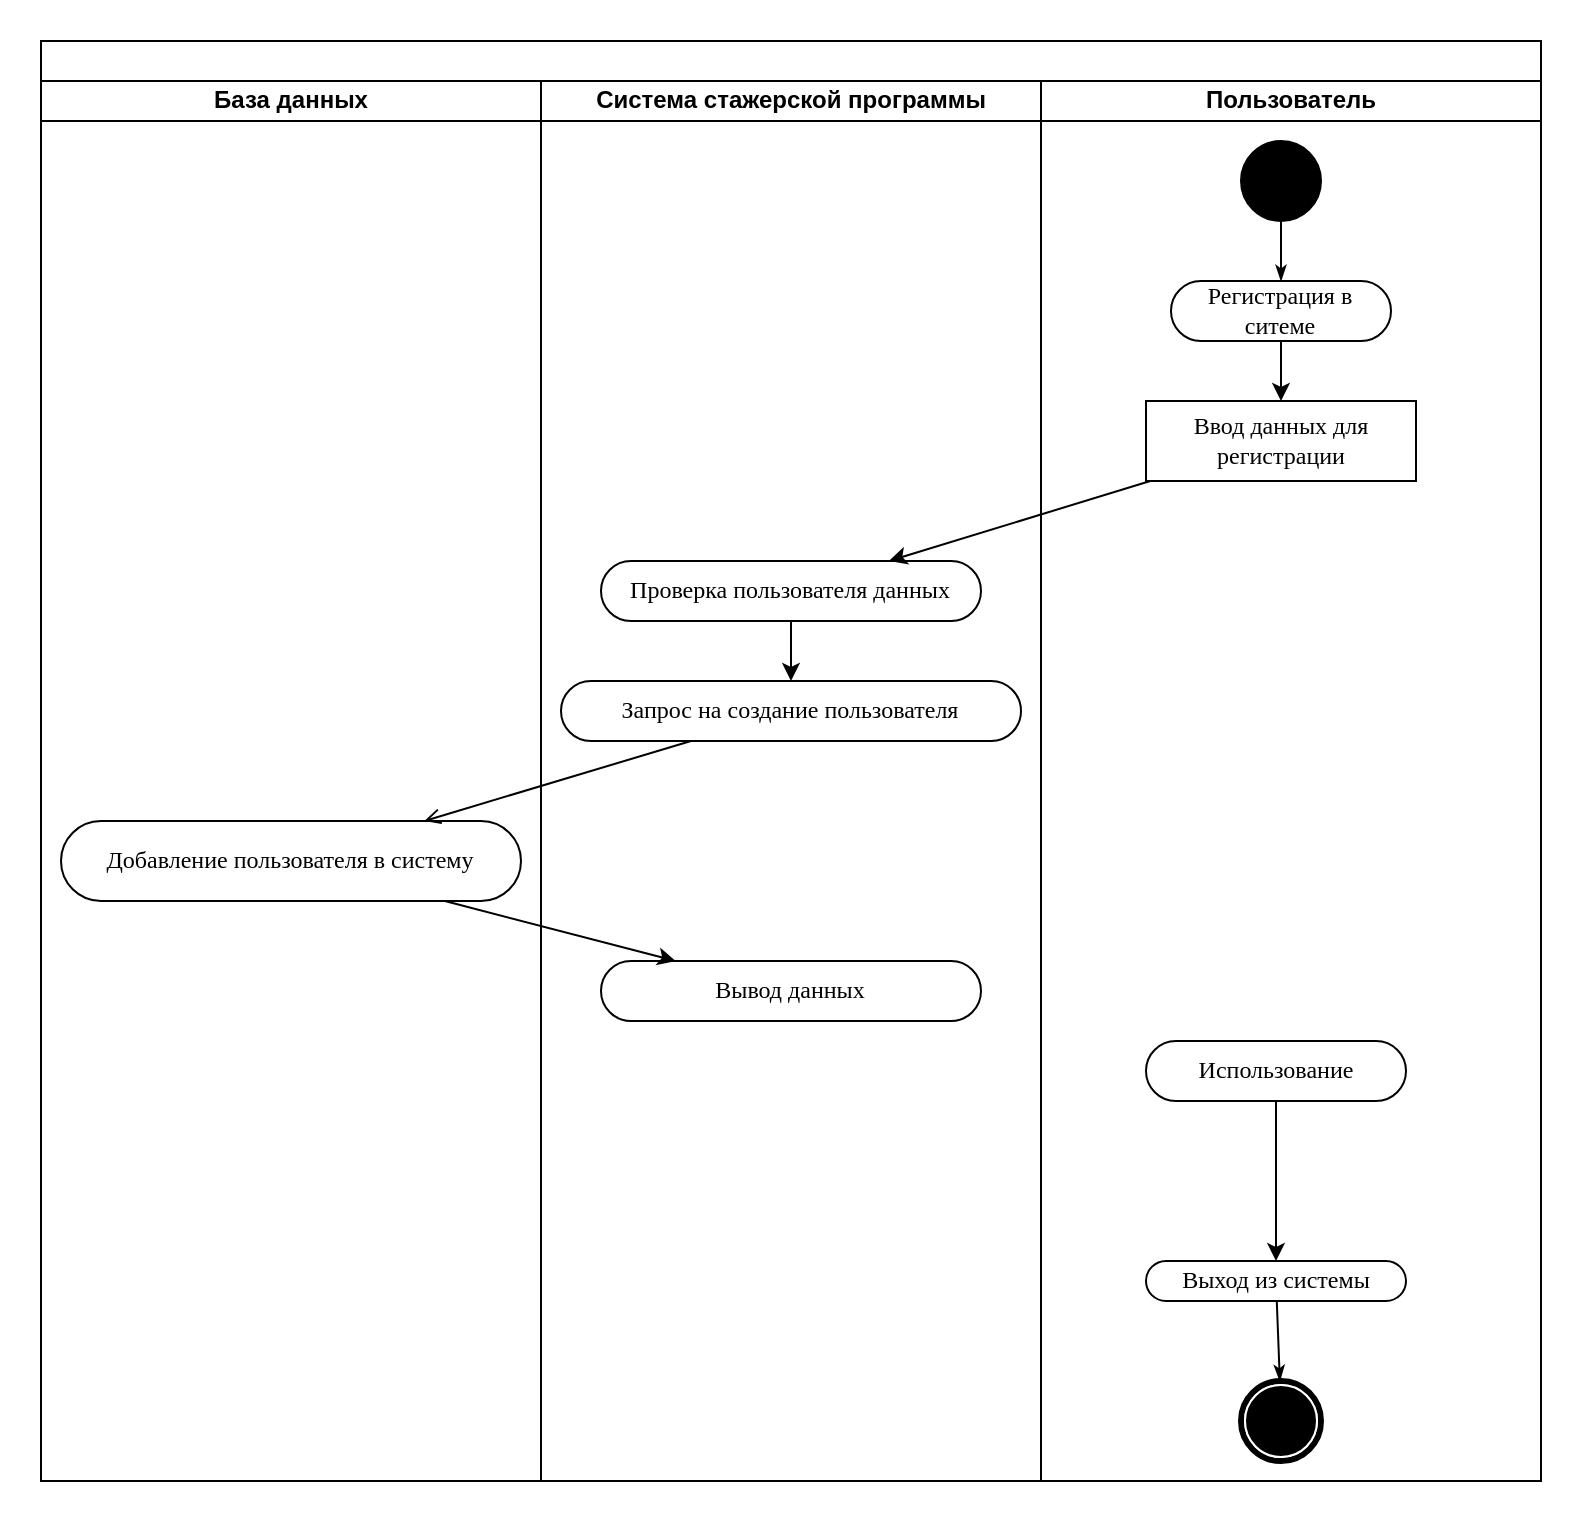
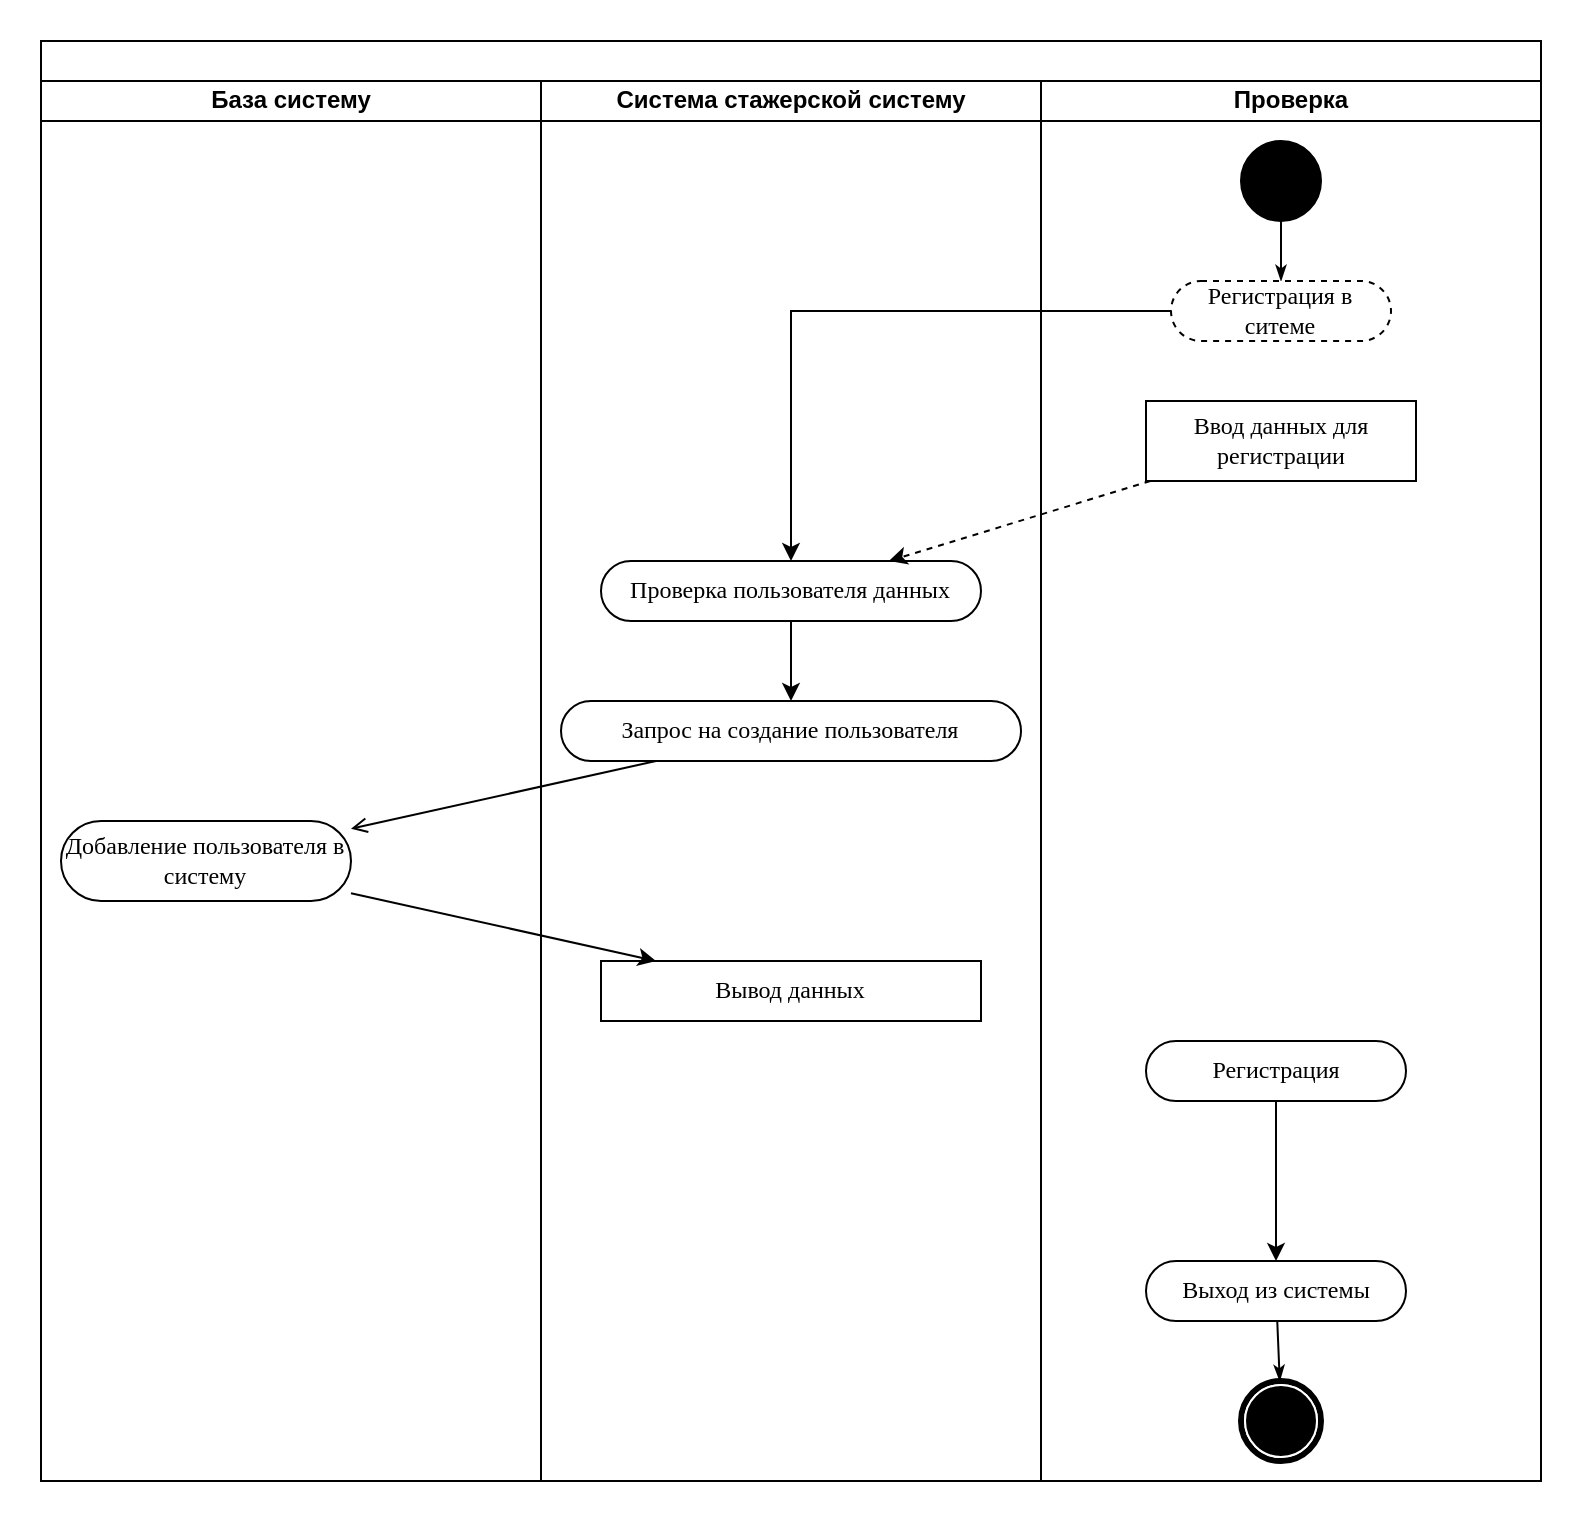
node "База данных": label "База данных" -> "База систему"
node "Система стажерской программы": label "Система стажерской программы" -> "Система стажерской систему"
node "Пользователь": label "Пользователь" -> "Проверка"
node "Регистрация в ситеме": style solid -> dashed
edge "Регистрация в ситеме" -> "Ввод данных для регистрации": now "Регистрация в ситеме" -> "Проверка пользователя данных"
edge "Ввод данных для регистрации" -> "Проверка пользователя данных": style solid -> dashed
node "Запрос на создание пользователя": moved (791, 711) -> (791, 731)
node "Добавление пользователя в систему": size 460x80 -> 290x80
node "Вывод данных": shape rounded rectangle -> rectangle
node "Использование": label "Использование" -> "Регистрация"
node "Выход из системы": size 260x40 -> 260x60
